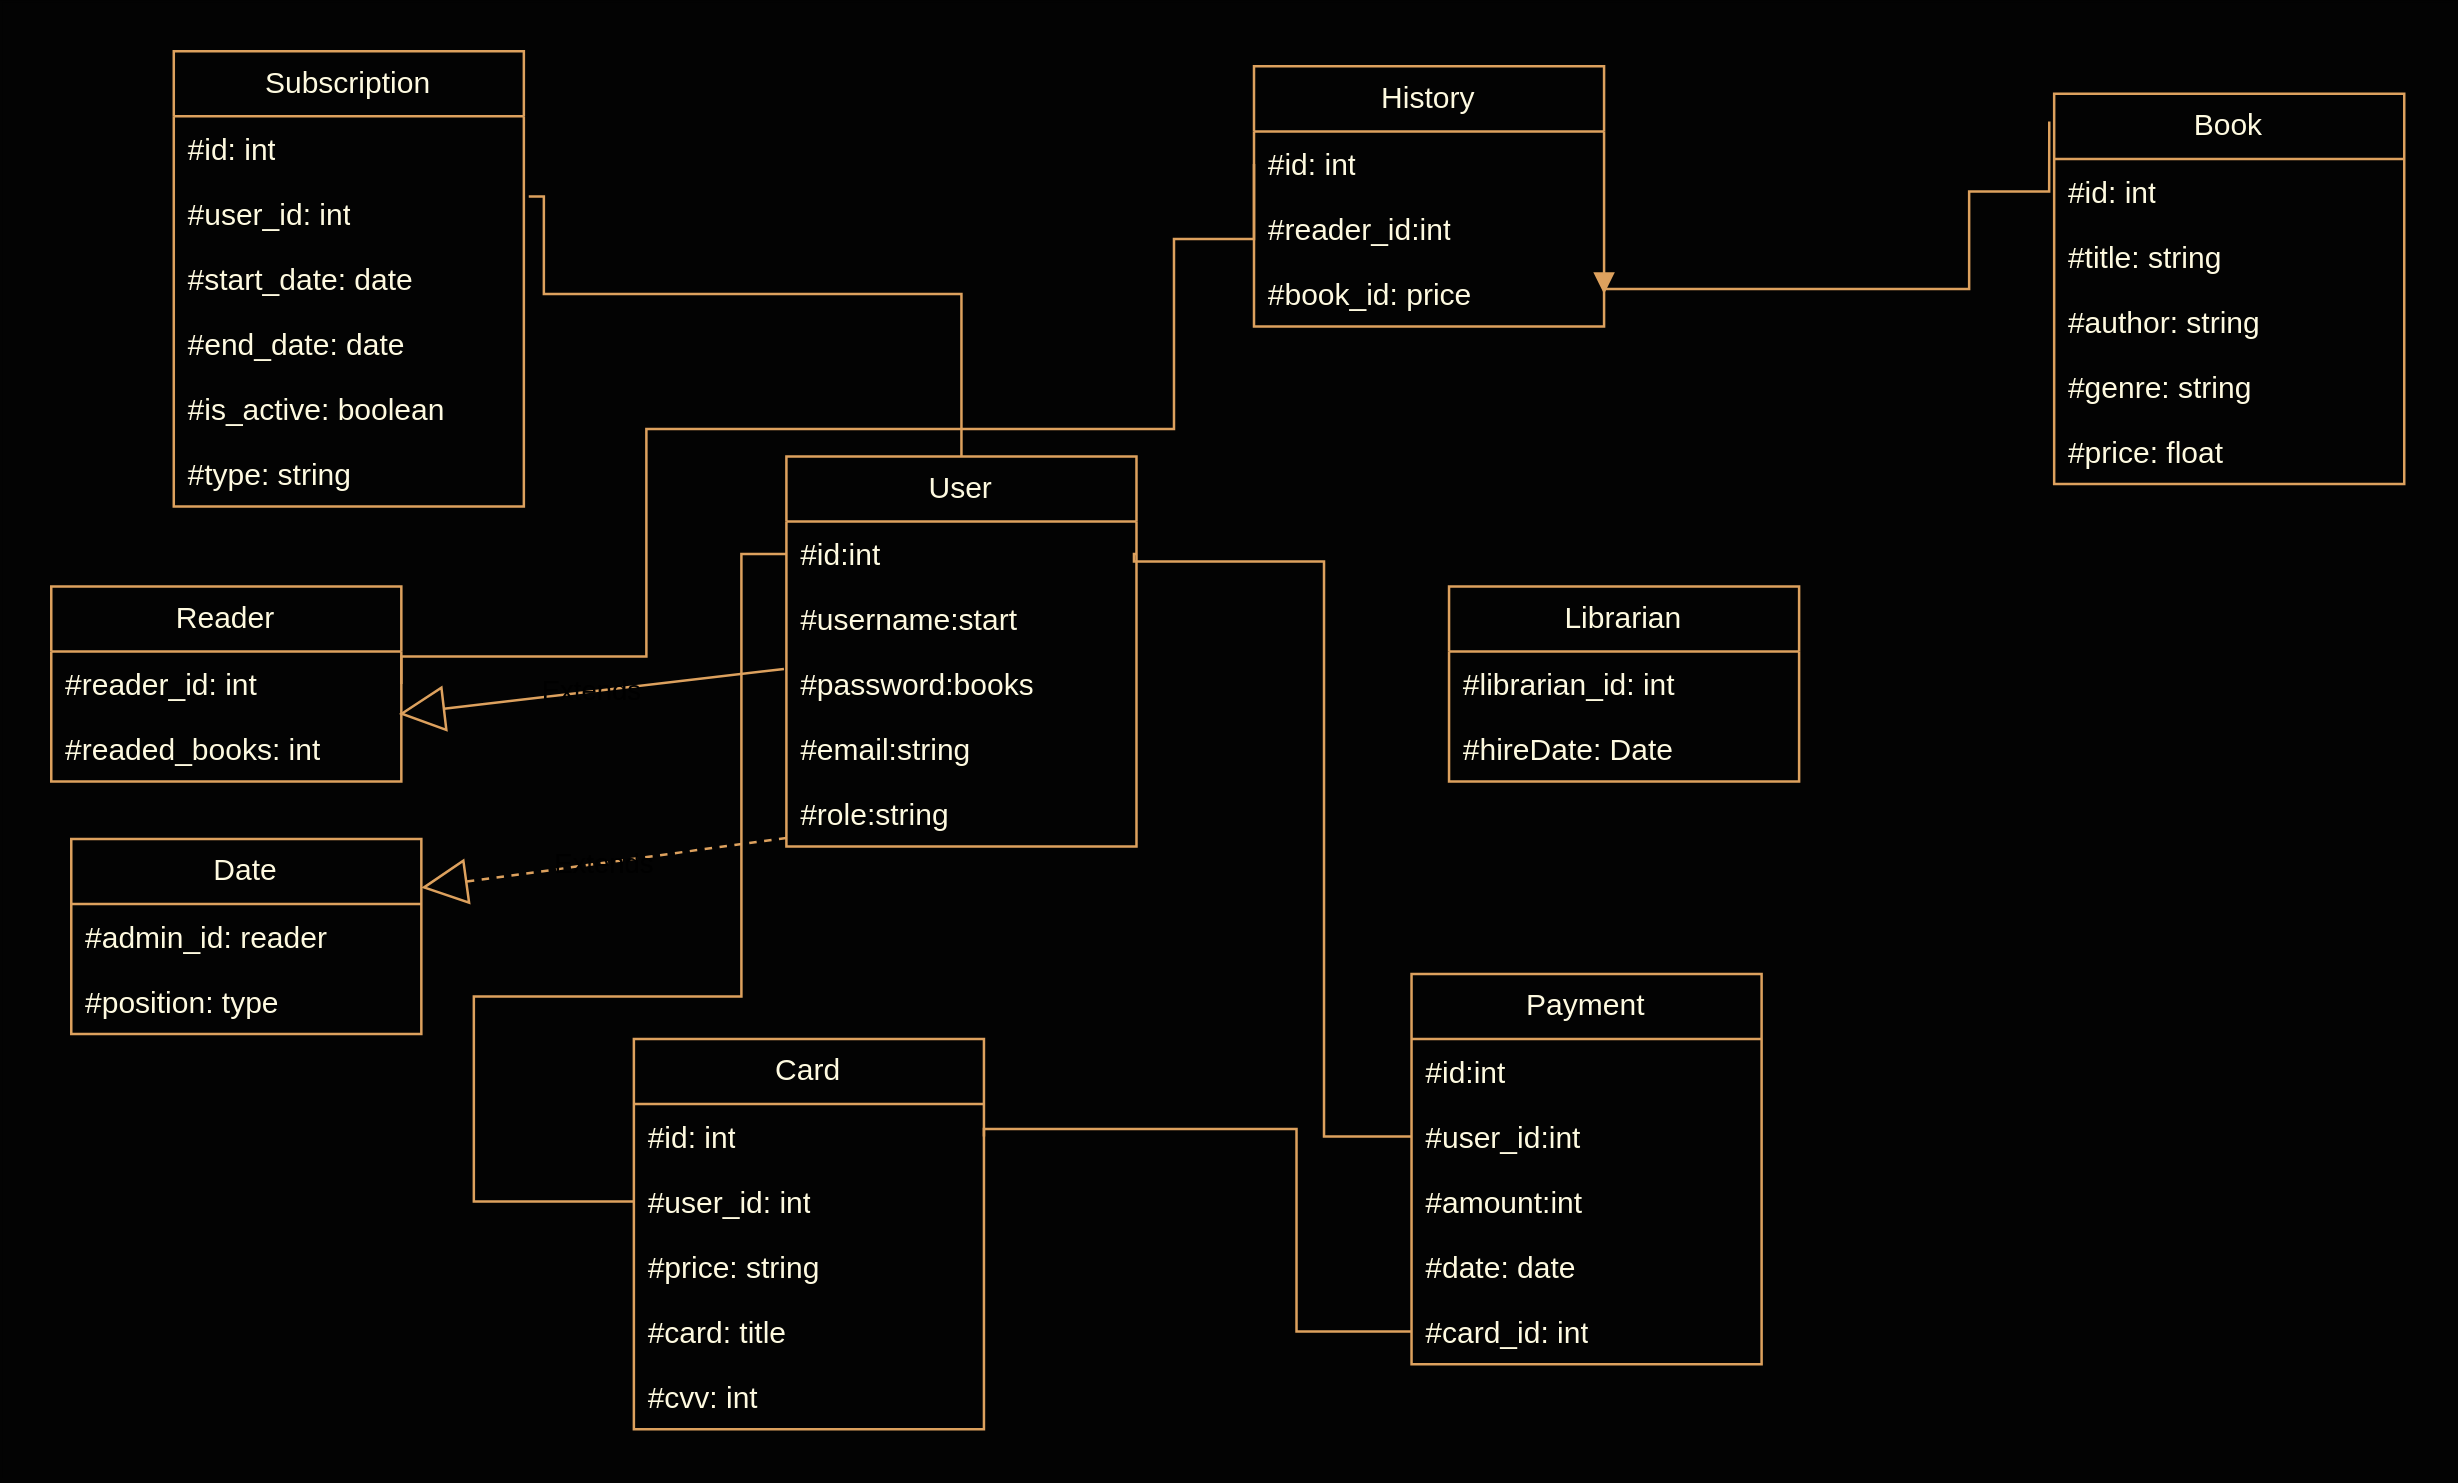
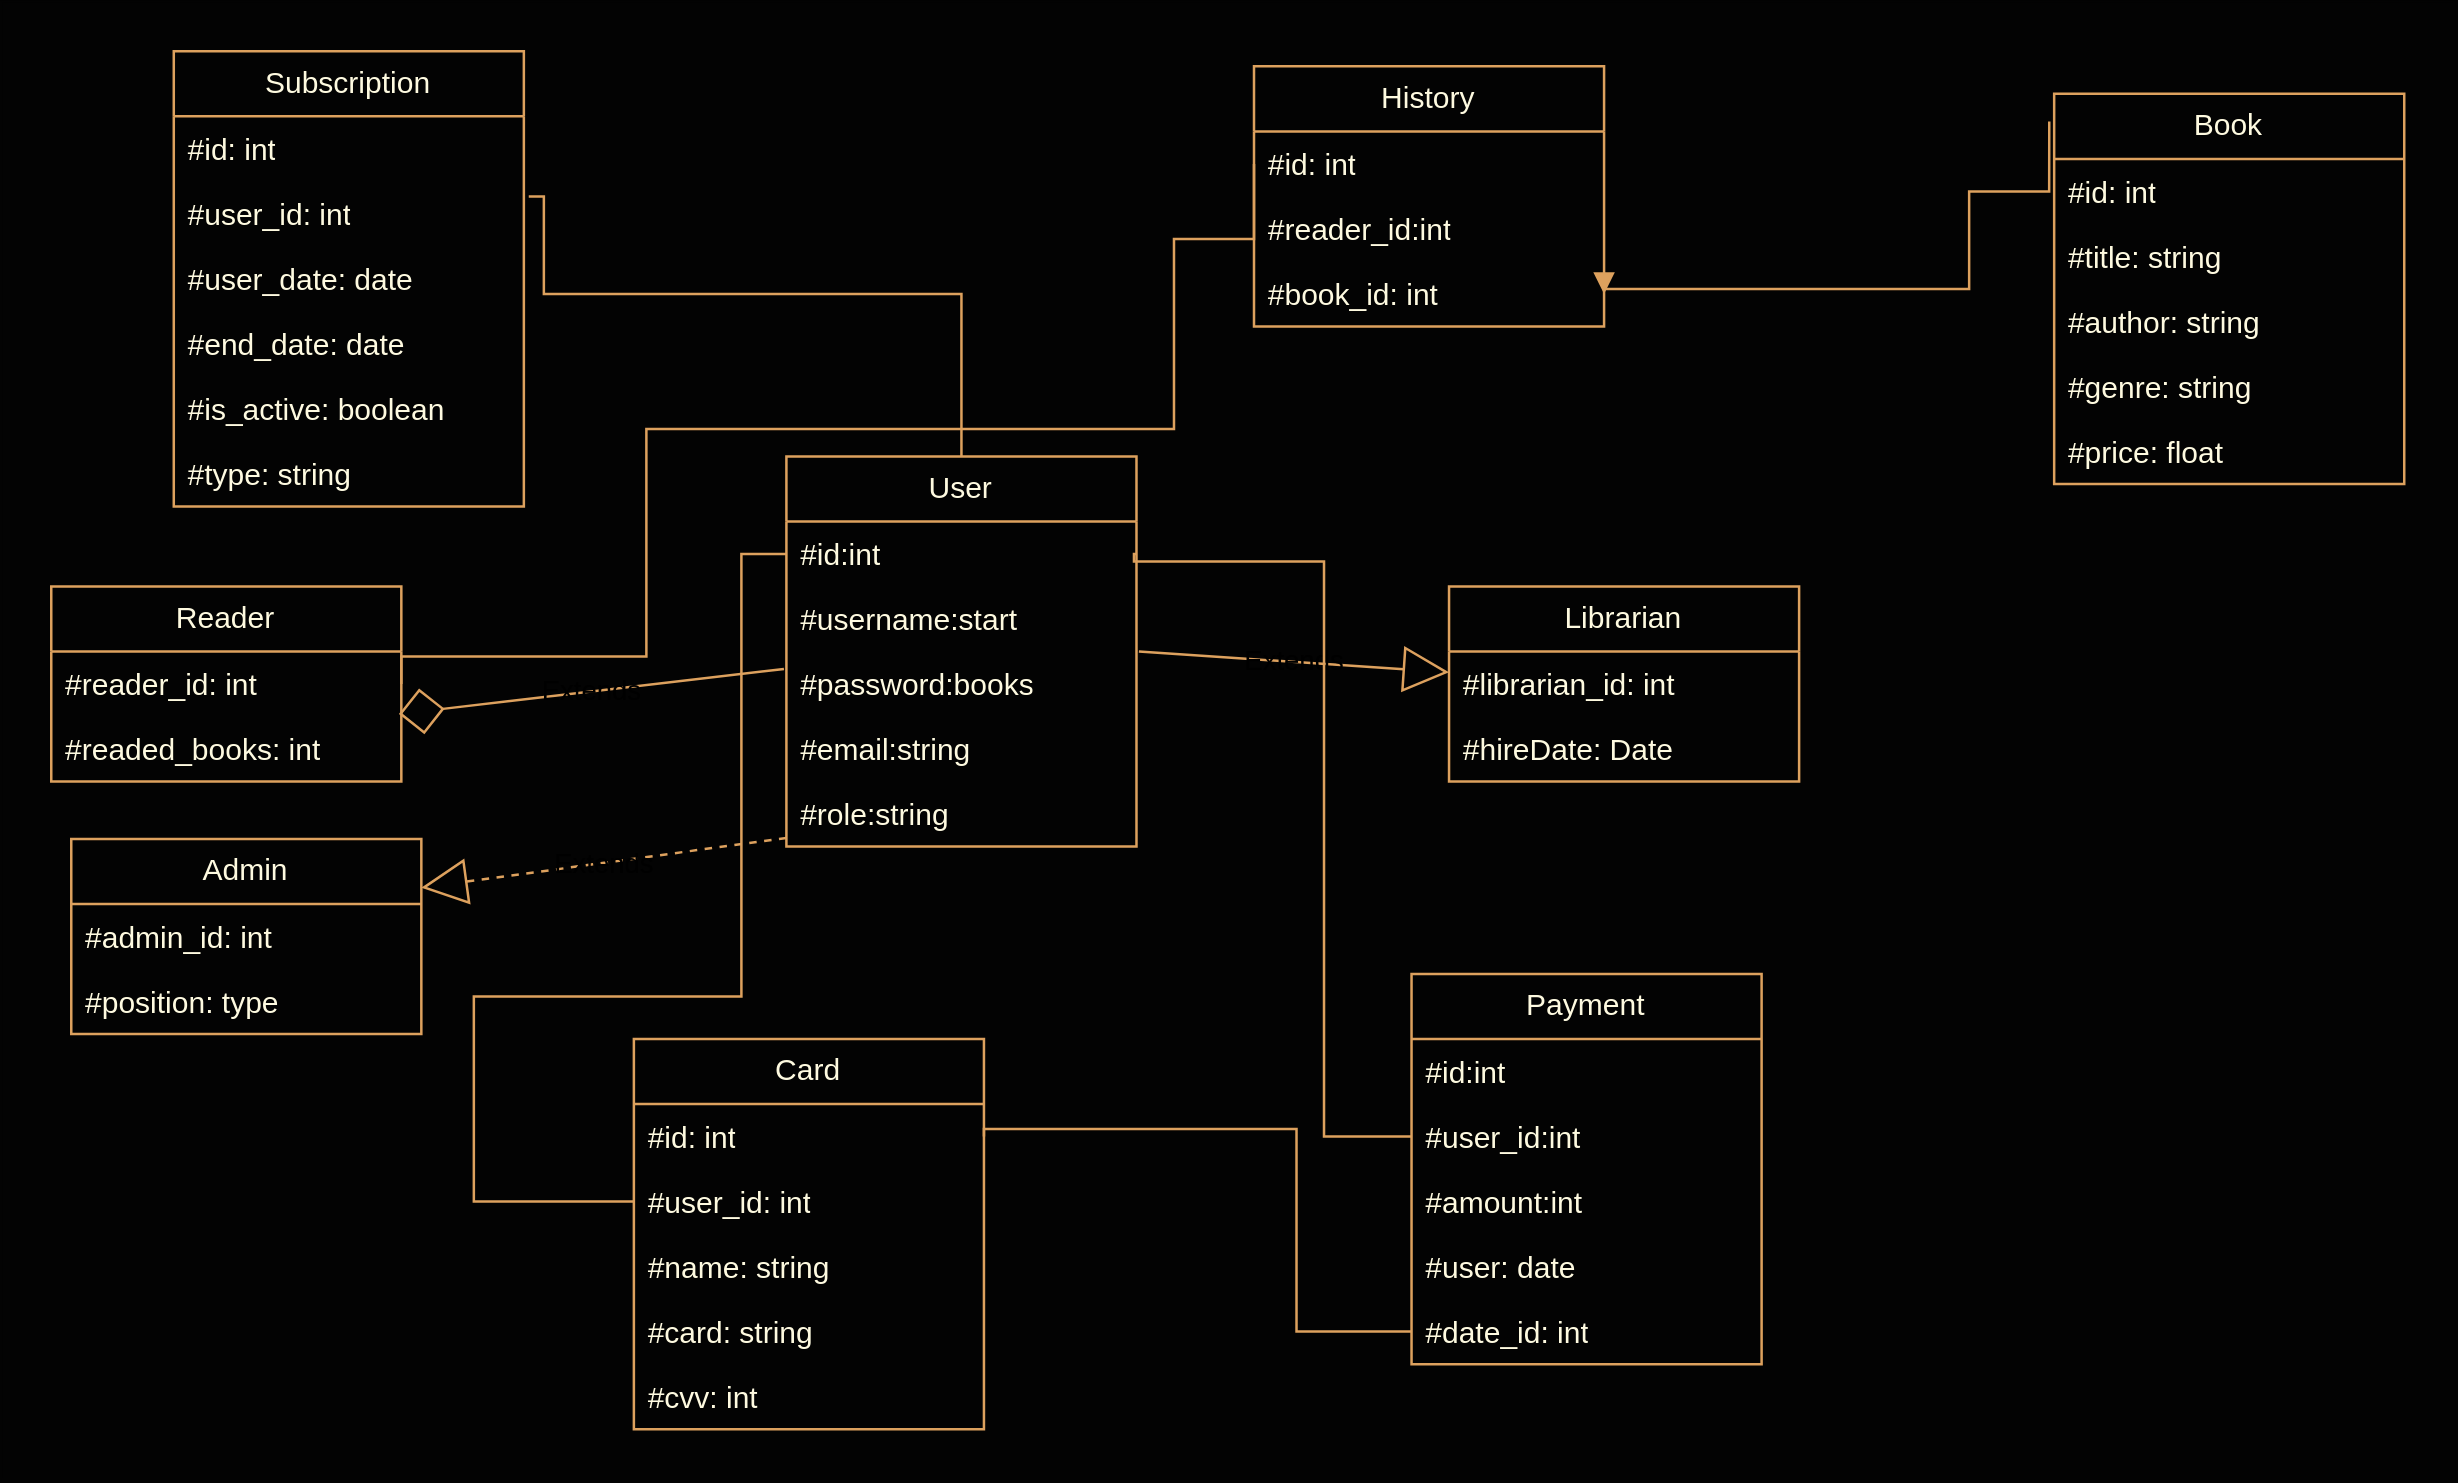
node "#start_date: date": label "#start_date: date" -> "#user_date: date"
node "#book_id: price": label "#book_id: price" -> "#book_id: int"
edge "#password:books" -> "Librarian": added, label "Extends"
edge "#password:books" -> "#readed_books: int": arrowhead block -> diamond
node "Date": label "Date" -> "Admin"
node "#admin_id: reader": label "#admin_id: reader" -> "#admin_id: int"
node "#price: string": label "#price: string" -> "#name: string"
node "#date: date": label "#date: date" -> "#user: date"
node "#card: title": label "#card: title" -> "#card: string"
node "#card_id: int": label "#card_id: int" -> "#date_id: int"
